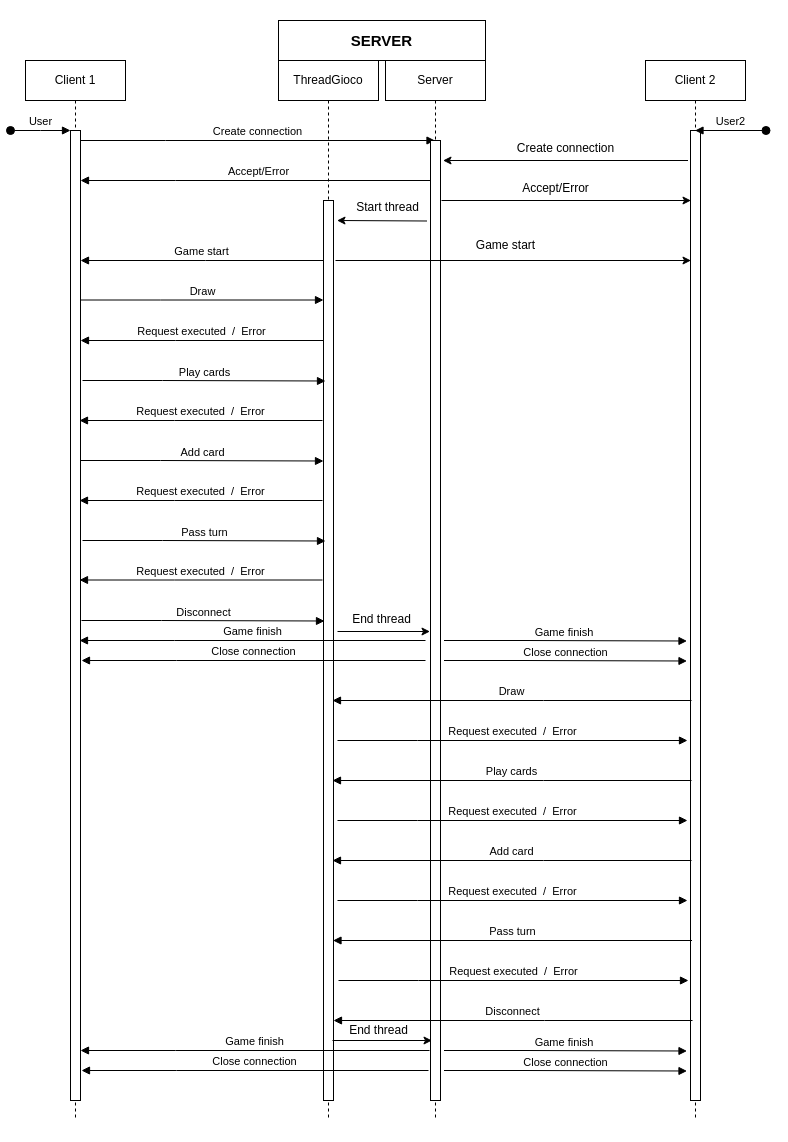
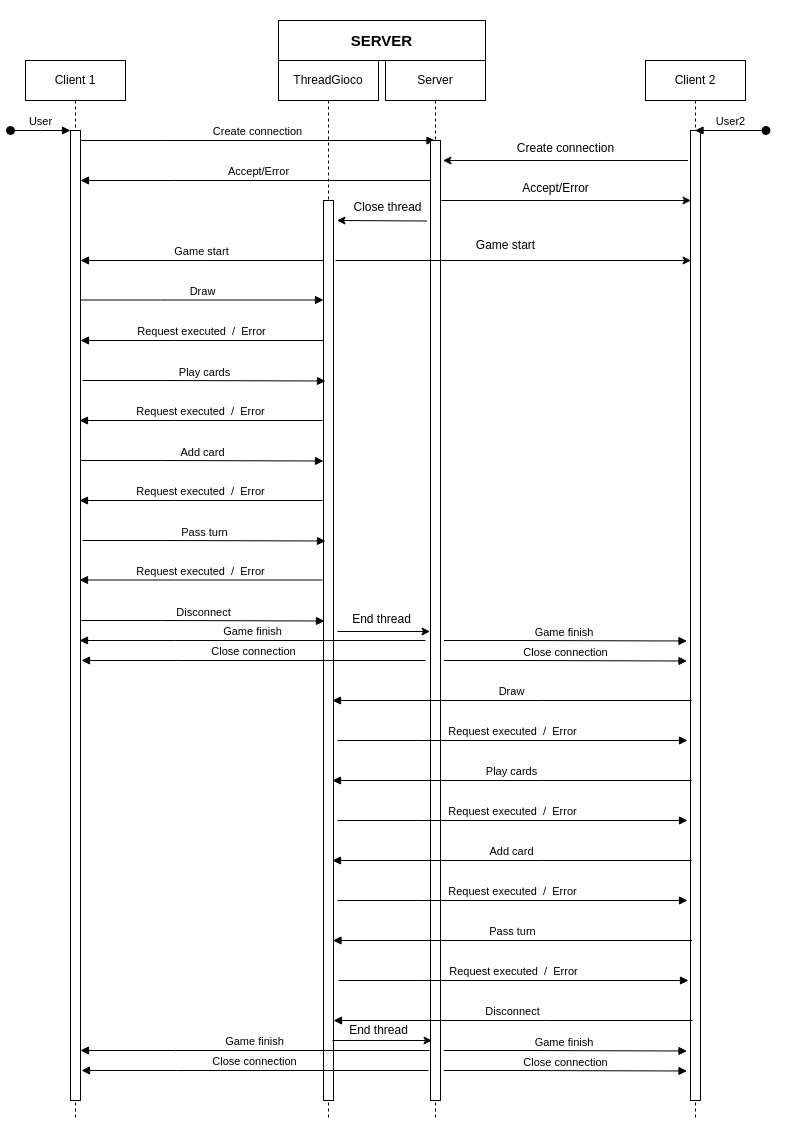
node "Start thread": label "Start thread" -> "Close thread"
